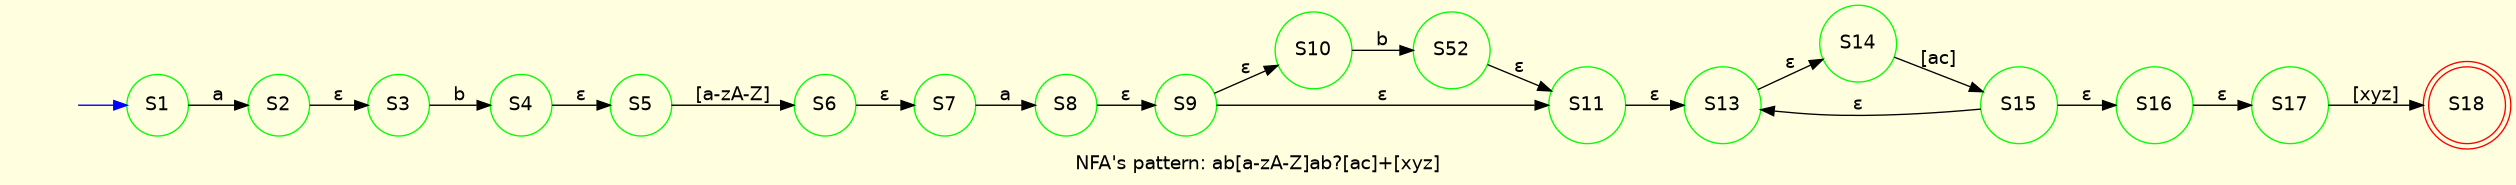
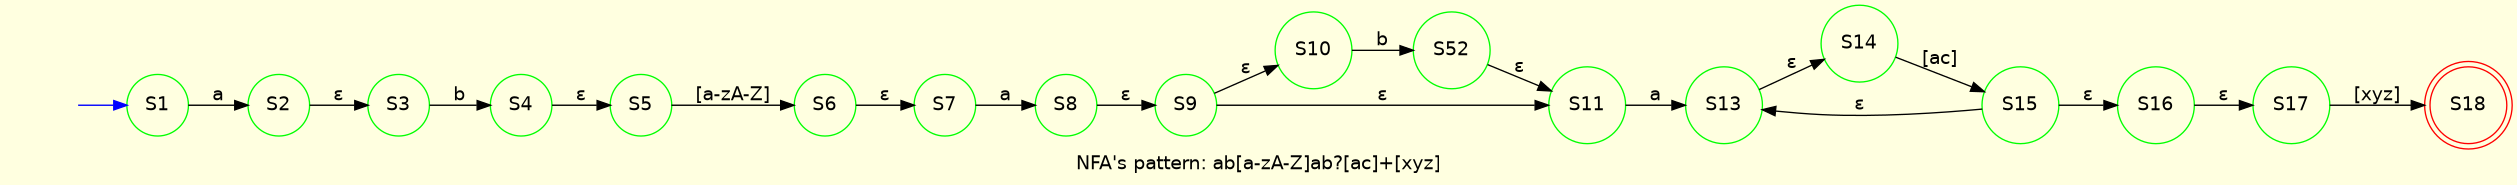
edge "S11" -> "S13": label "ε" -> "a"
